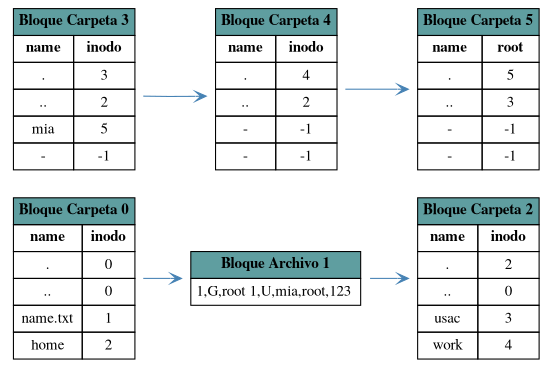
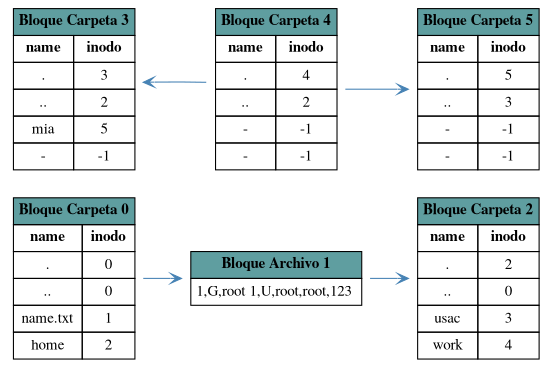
node "Bloque Carpeta 5": text "root" -> "inodo"
edge "Bloque Carpeta 3" -> "Bloque Carpeta 4": reversed
node "Bloque Archivo 1": text "1,G,root 1,U,mia,root,123" -> "1,G,root 1,U,root,root,123"
